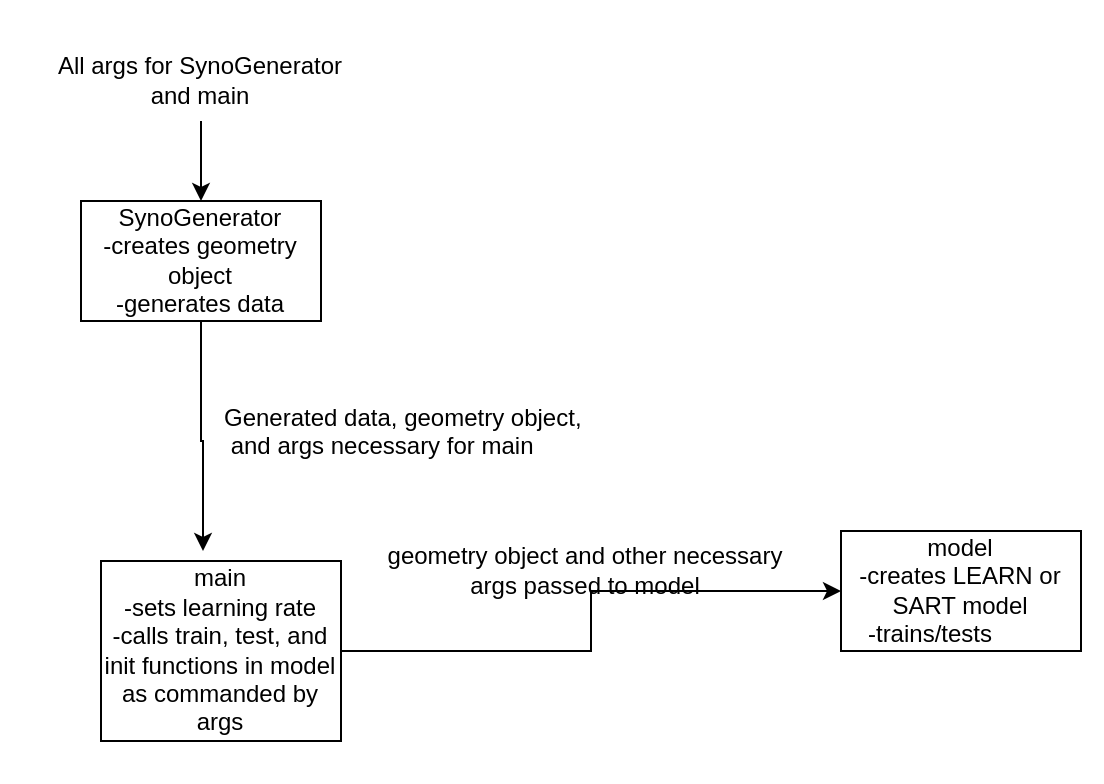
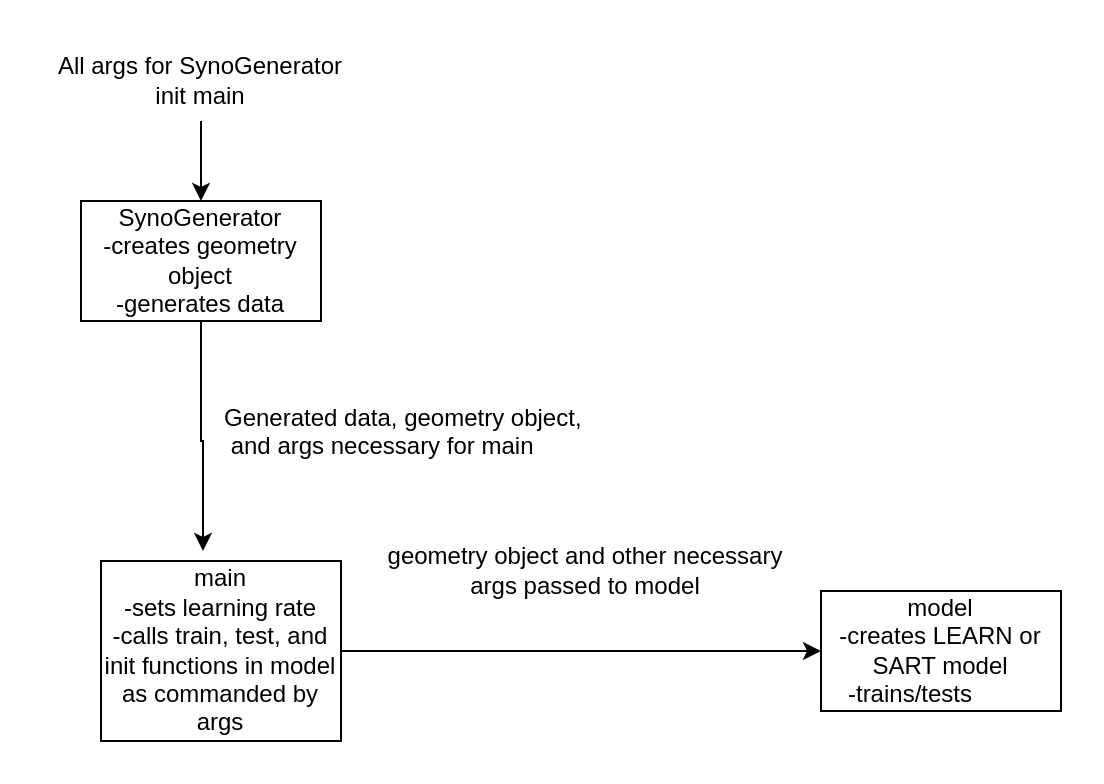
node "All args for SynoGenerator and main": label "All args for SynoGenerator and main" -> "All args for SynoGenerator init main"
node "model -creates LEARN or SART model -trains/tests": moved (961, 591) -> (941, 651)
